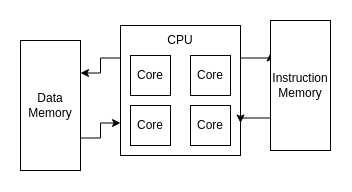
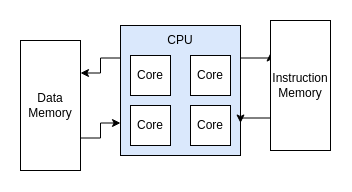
node "CPU": fillcolor #ffffff -> #dae8fc
